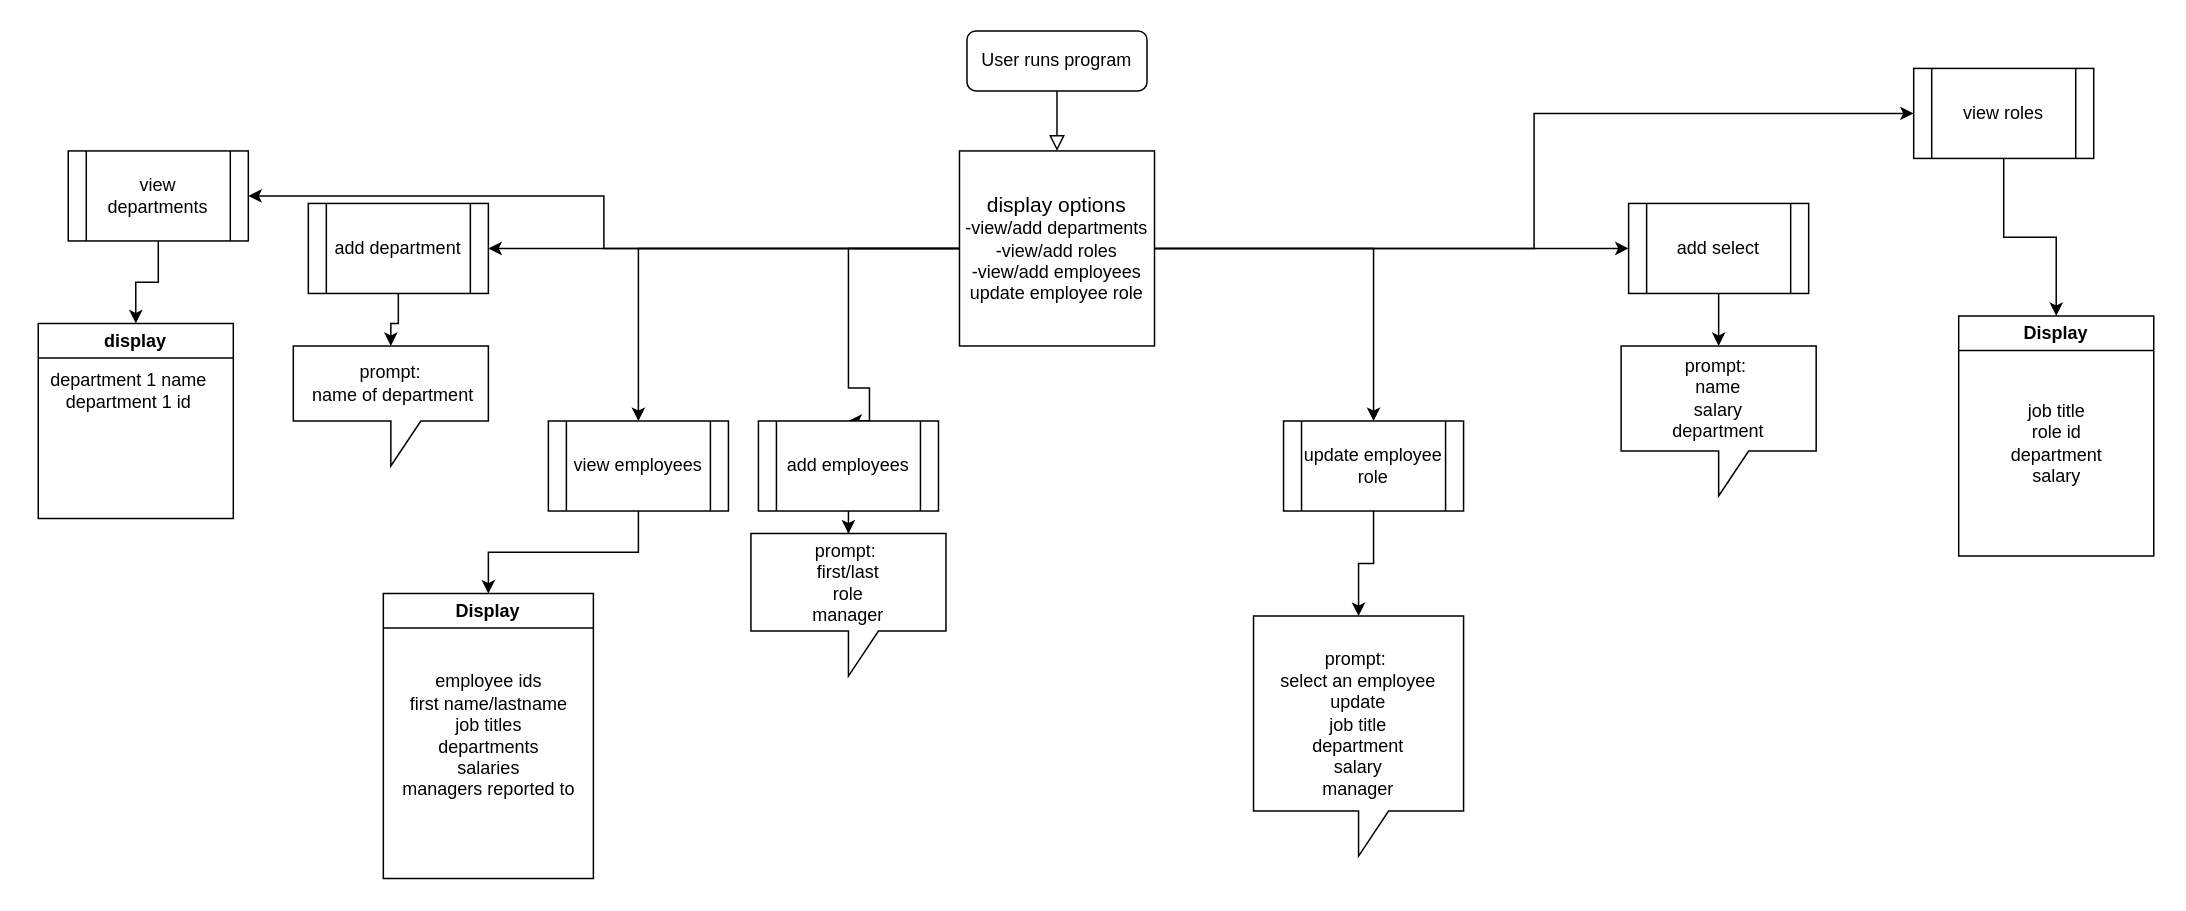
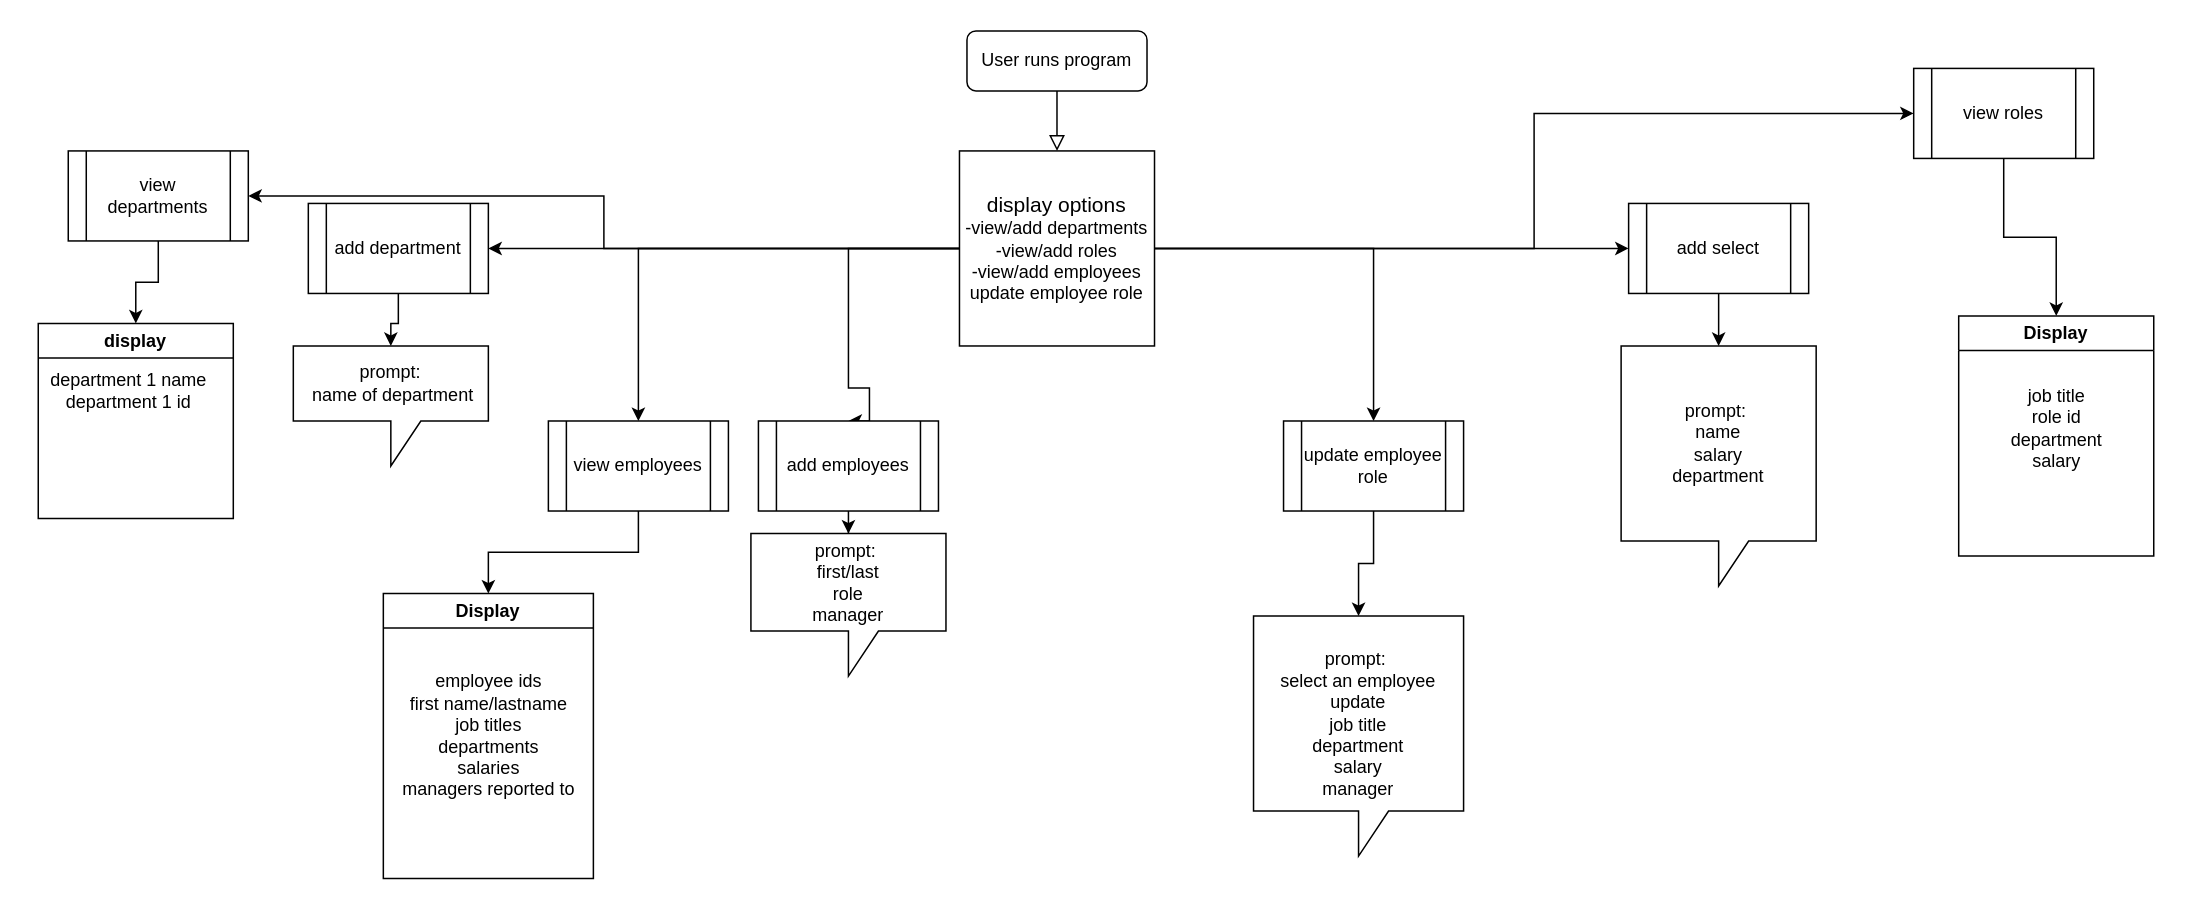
node "prompt: name salary department": size 195x150 -> 195x240
node "job title role id department salary": moved (2056, 443) -> (2056, 428)
